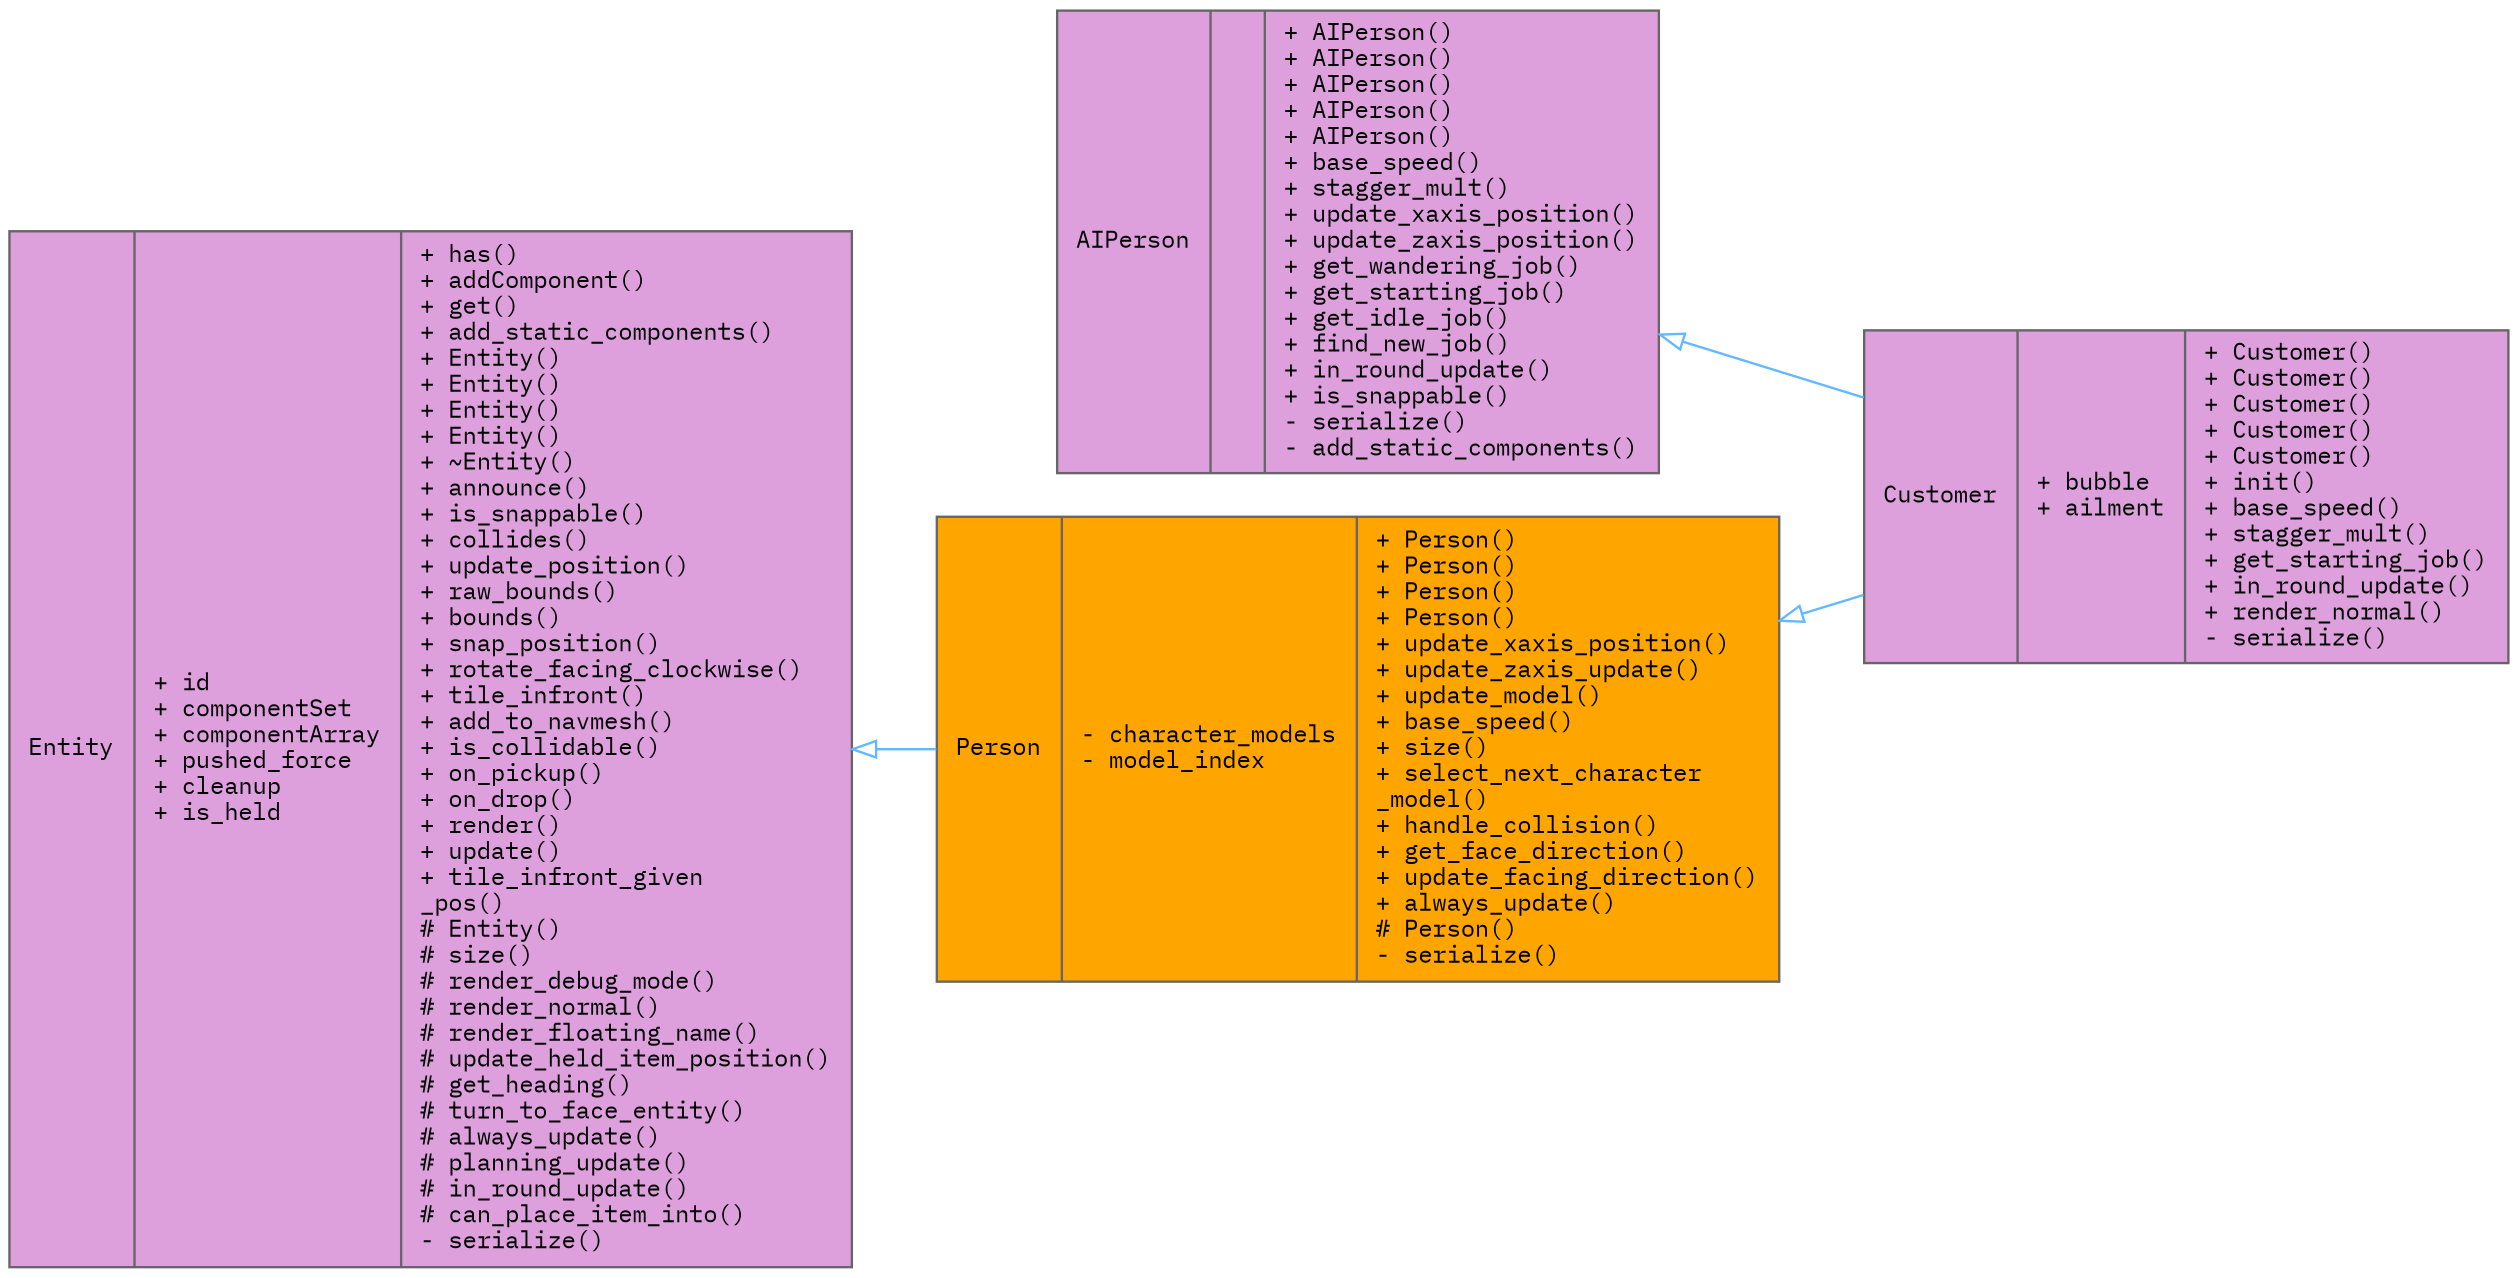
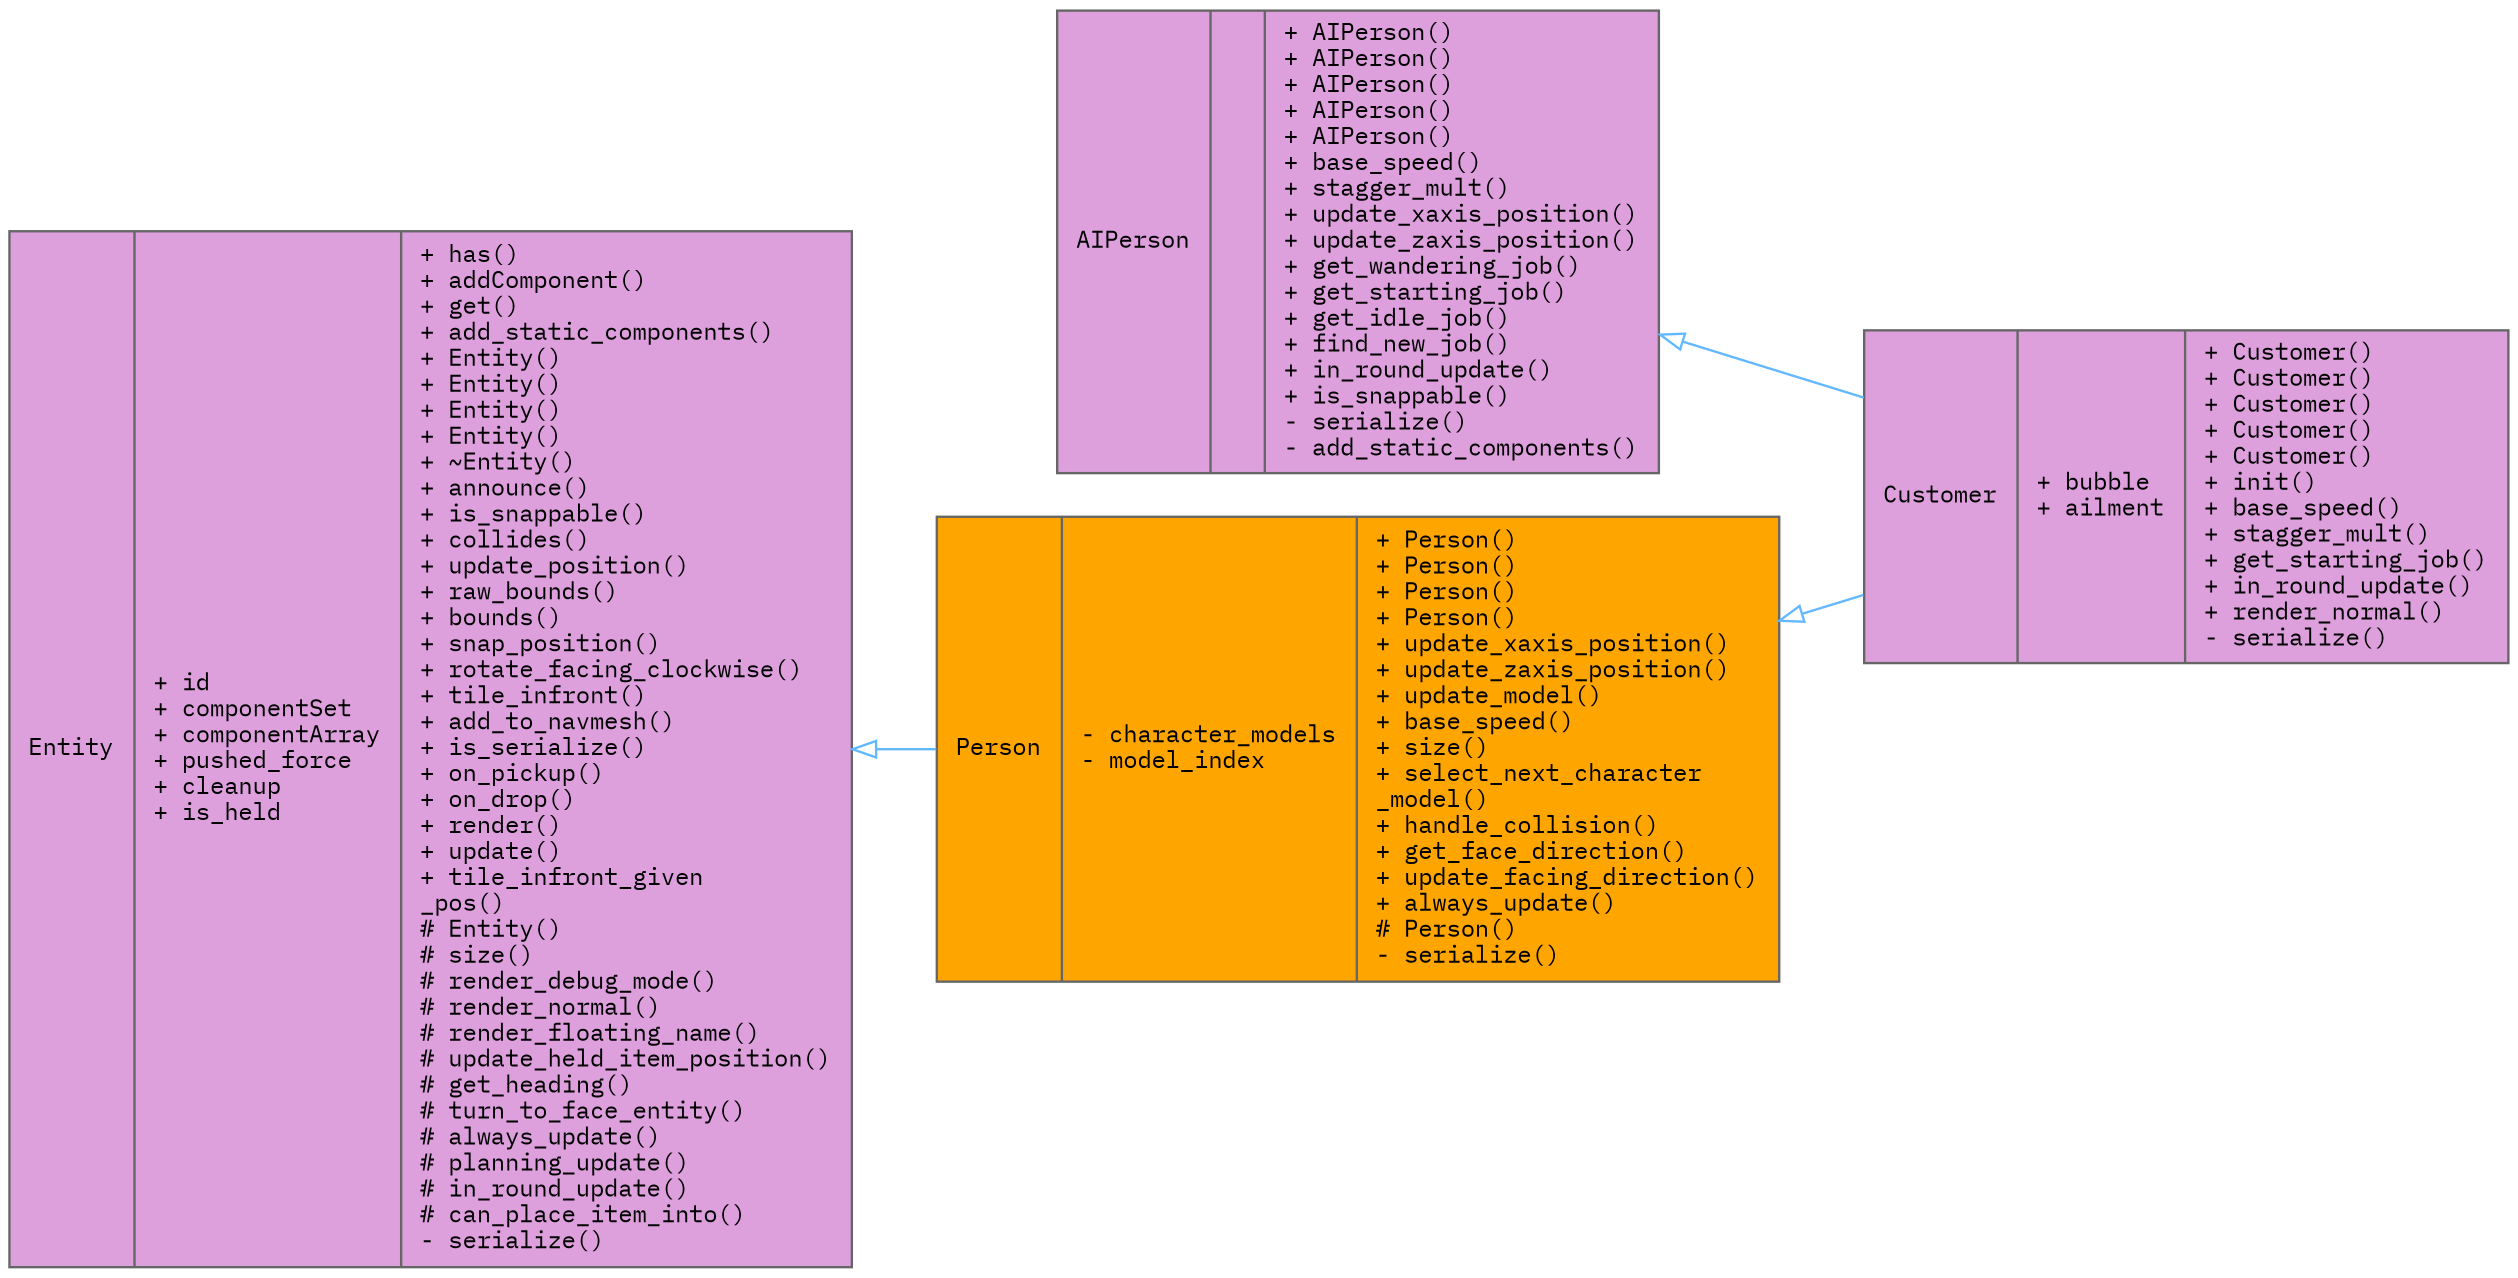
node "Person": text "+ update_zaxis_update()" -> "+ update_zaxis_position()"
node "Entity": text "+ is_collidable()" -> "+ is_serialize()"
